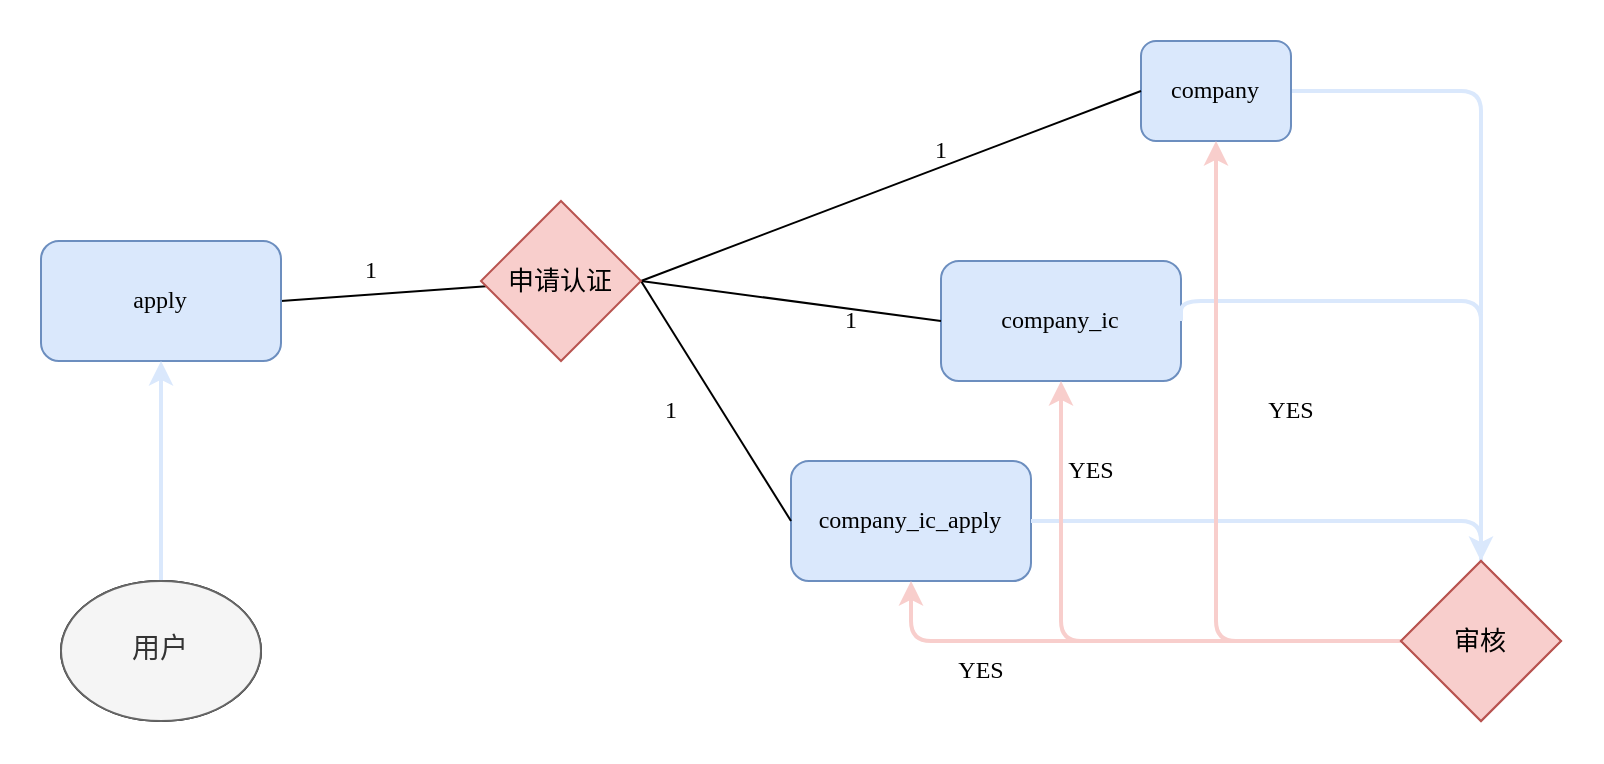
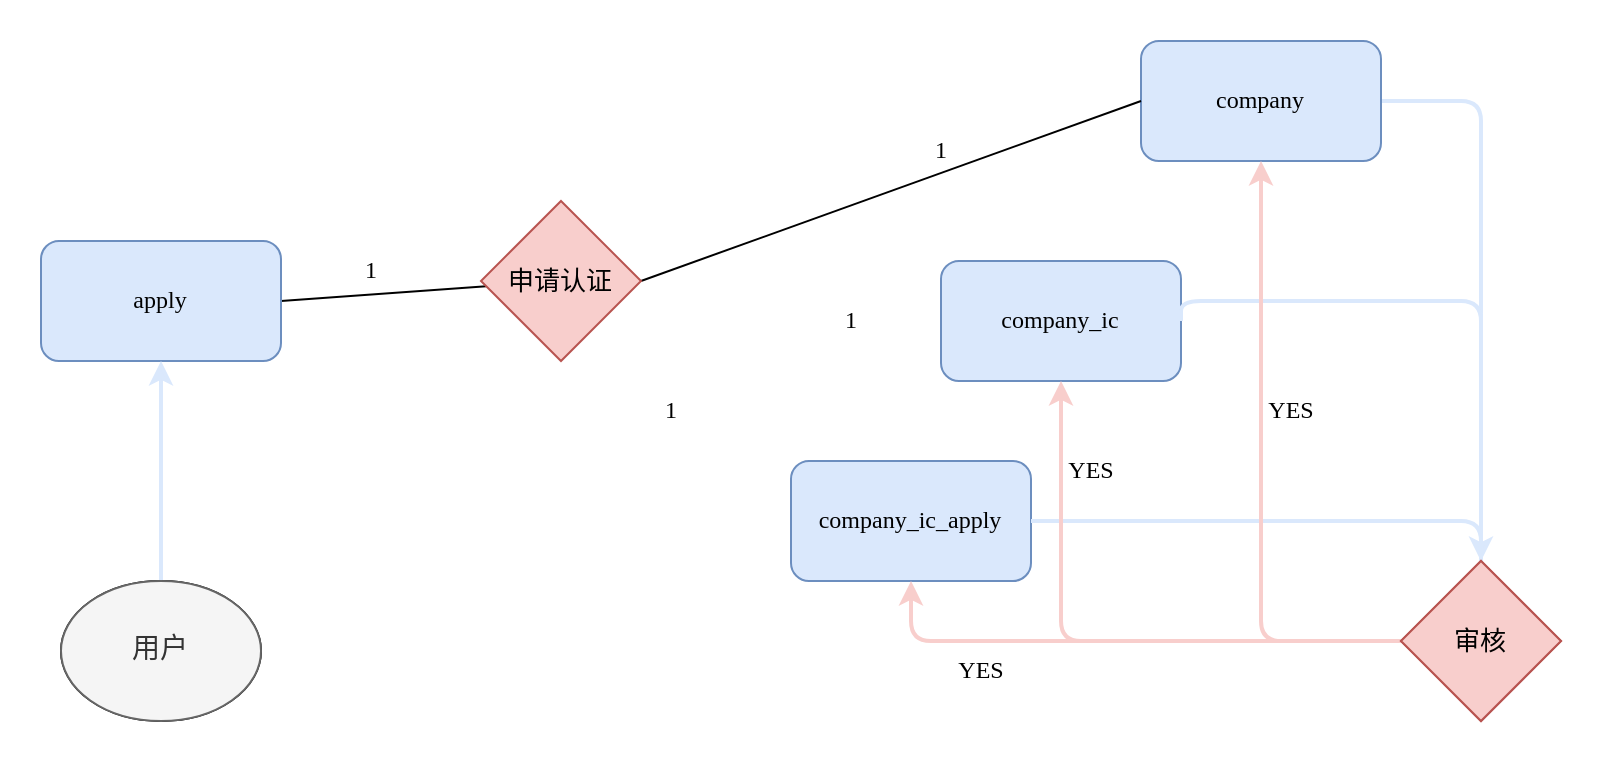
node "company": size 150x100 -> 240x120
edge "申请认证" -- "company_ic": removed
edge "申请认证" -- "company_ic_apply": removed
